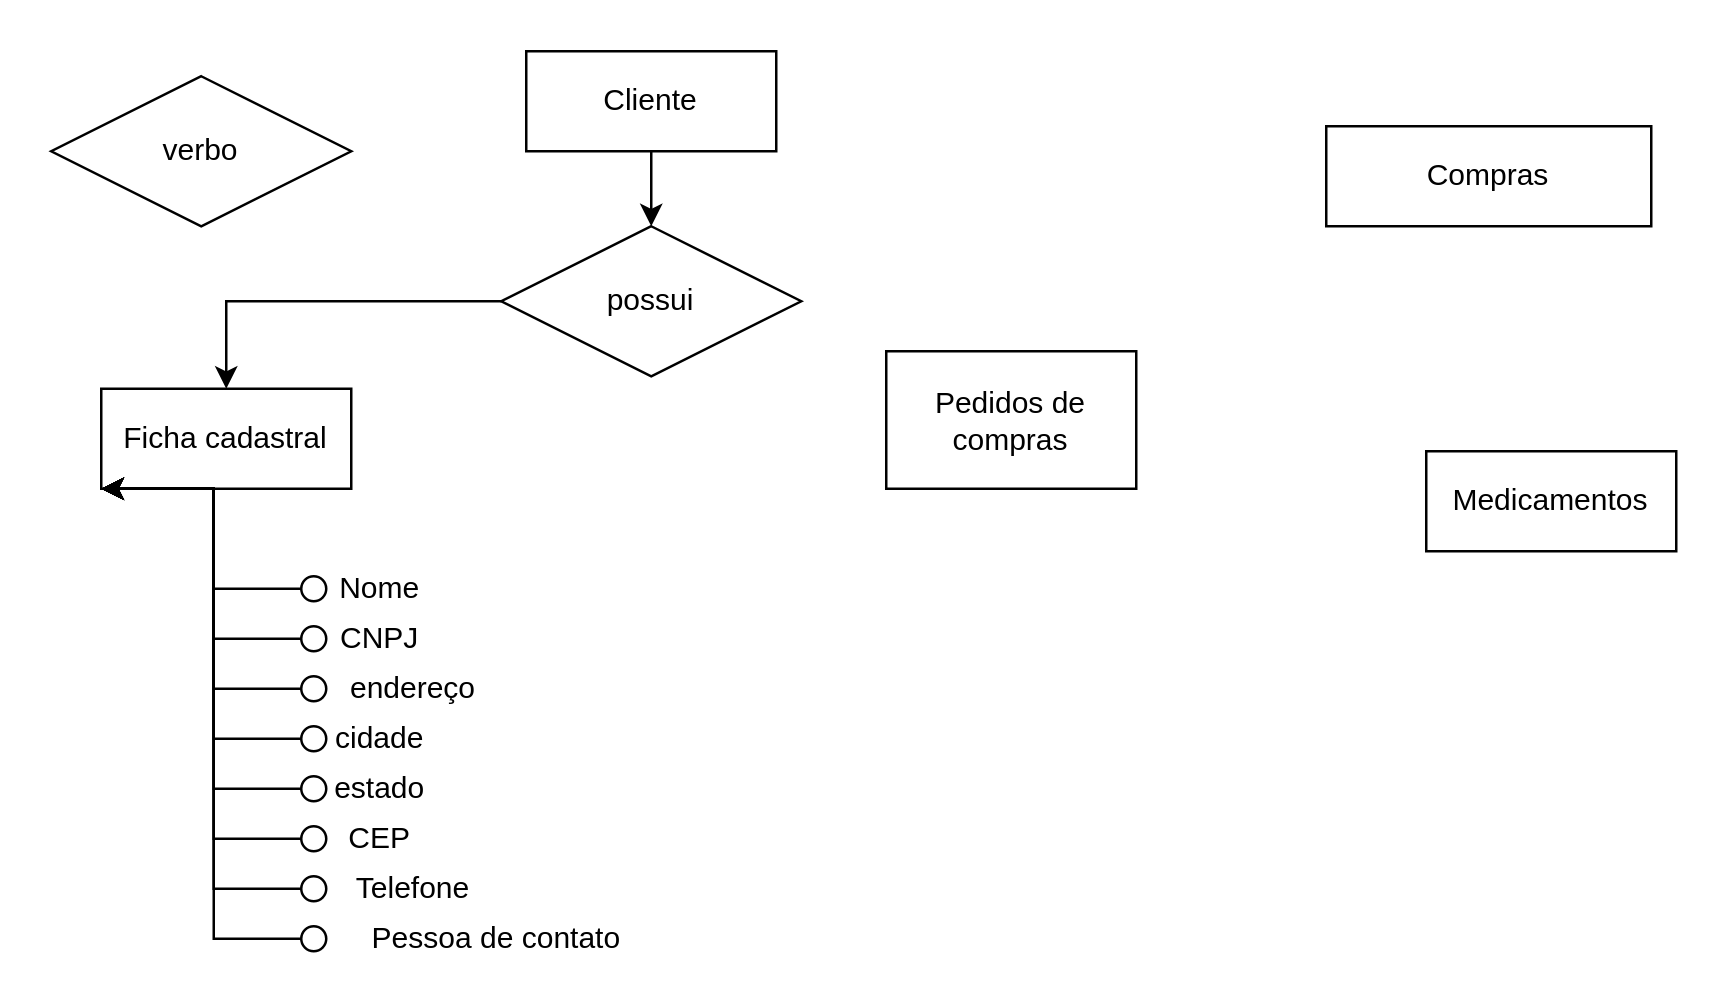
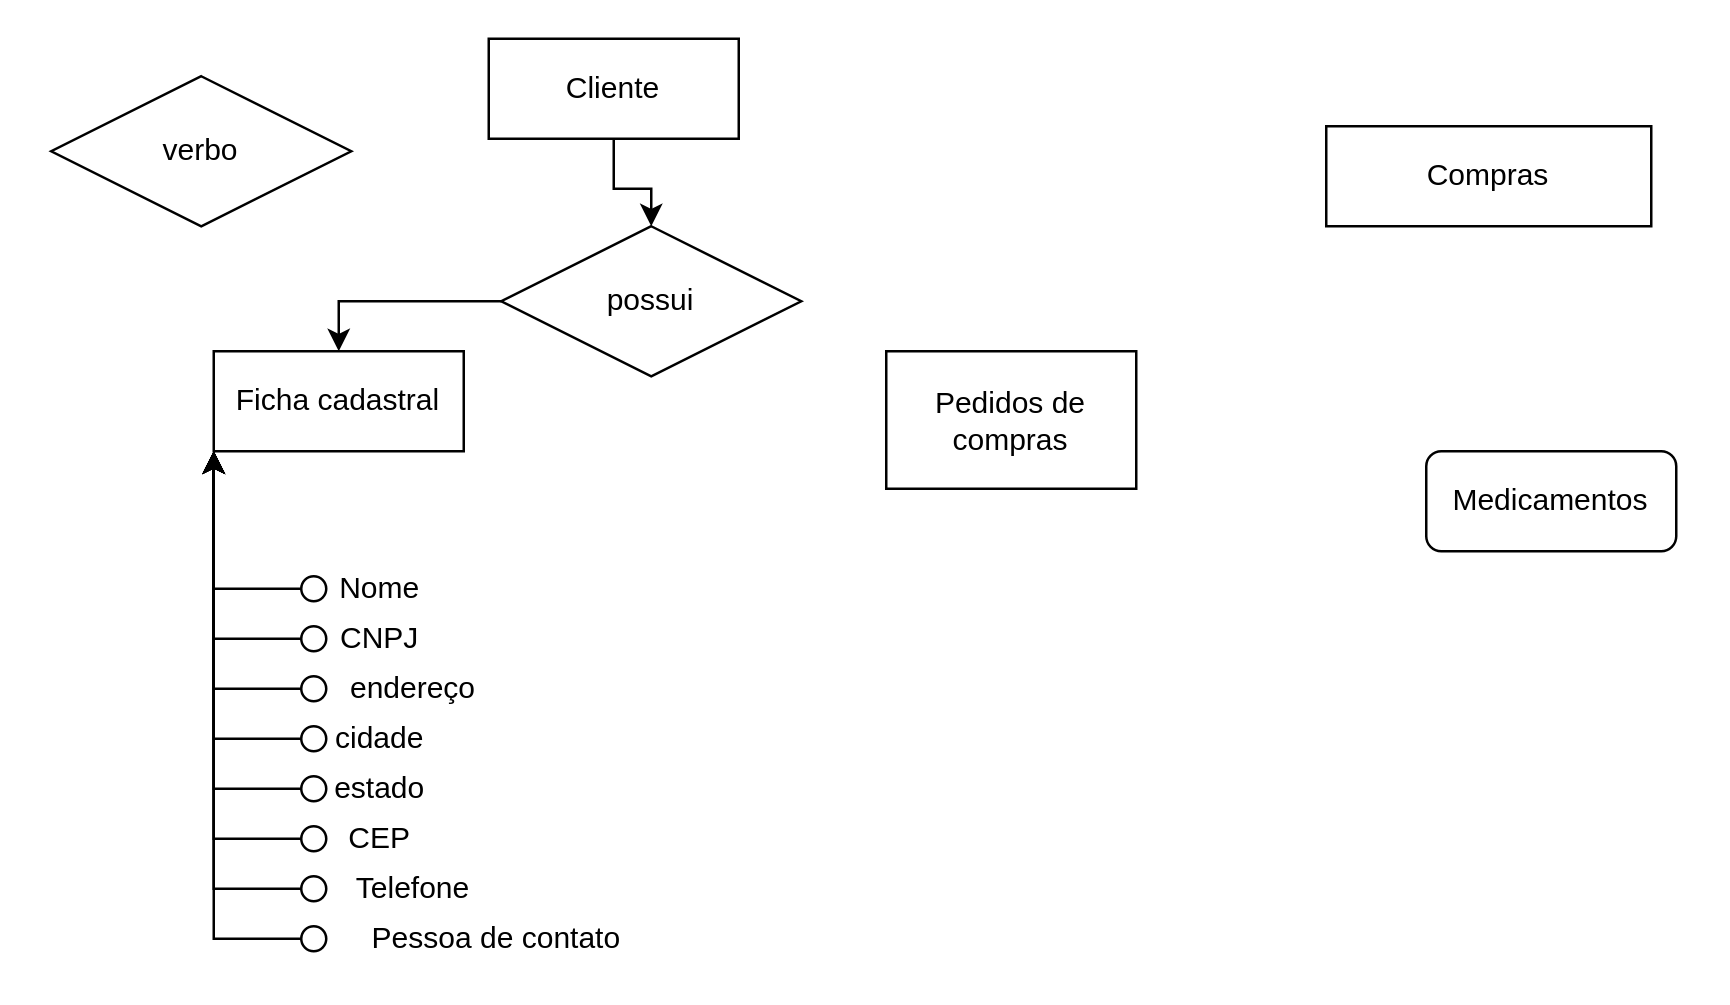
node "Cliente": moved (651, 101) -> (614, 89)
node "Ficha cadastral": moved (226, 439) -> (339, 401)
node "Medicamentos": shape rectangle -> rounded rectangle
